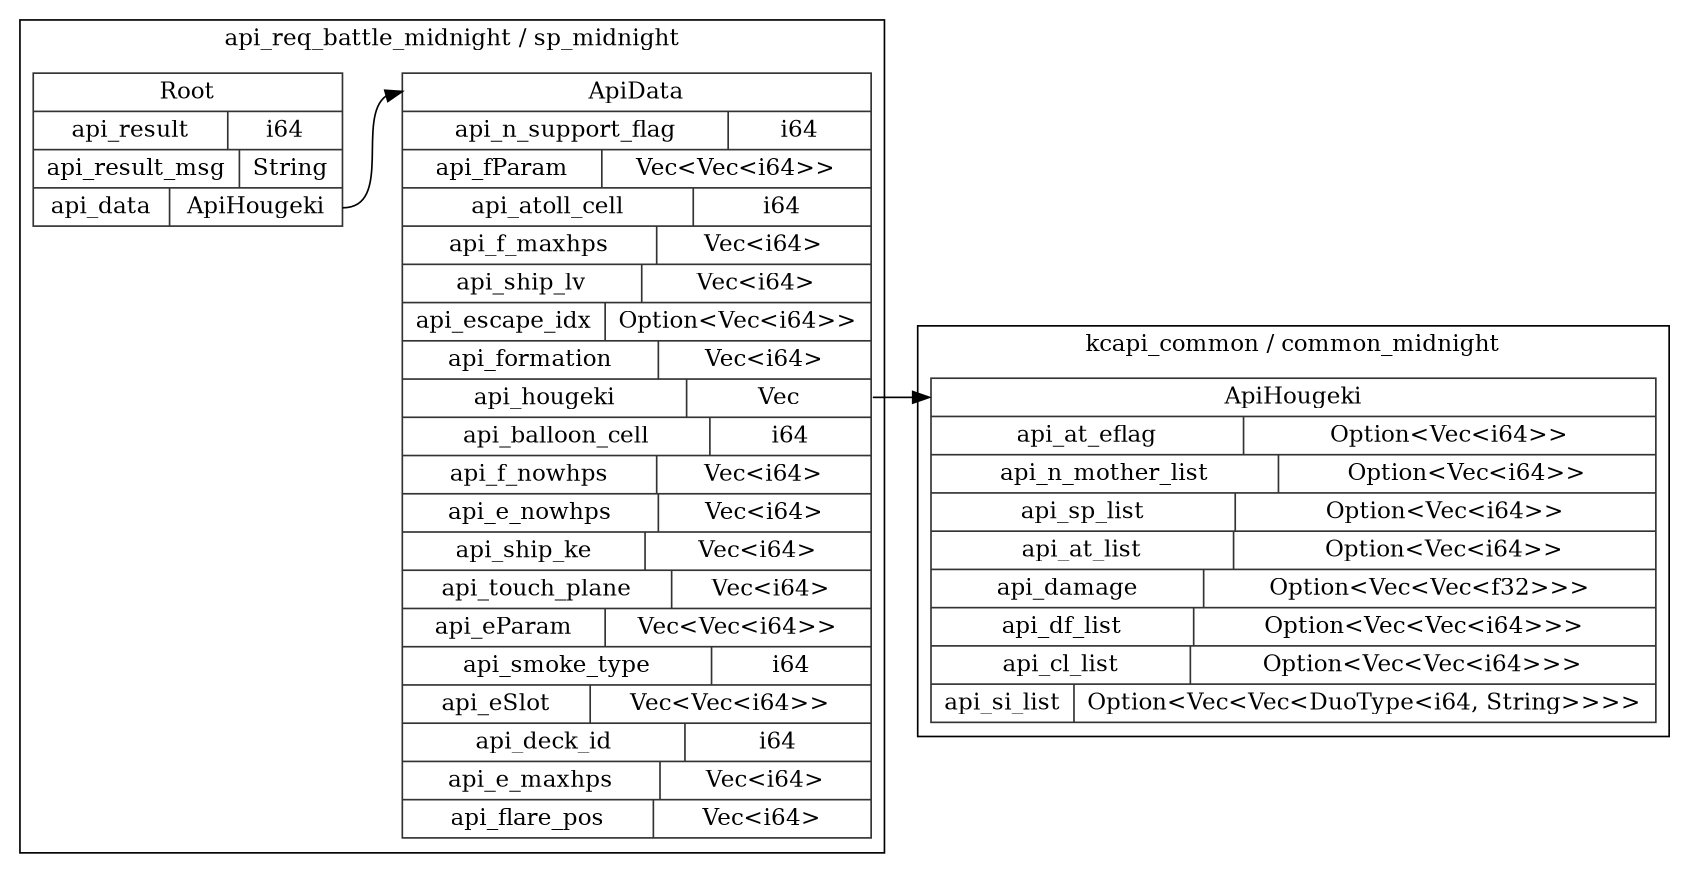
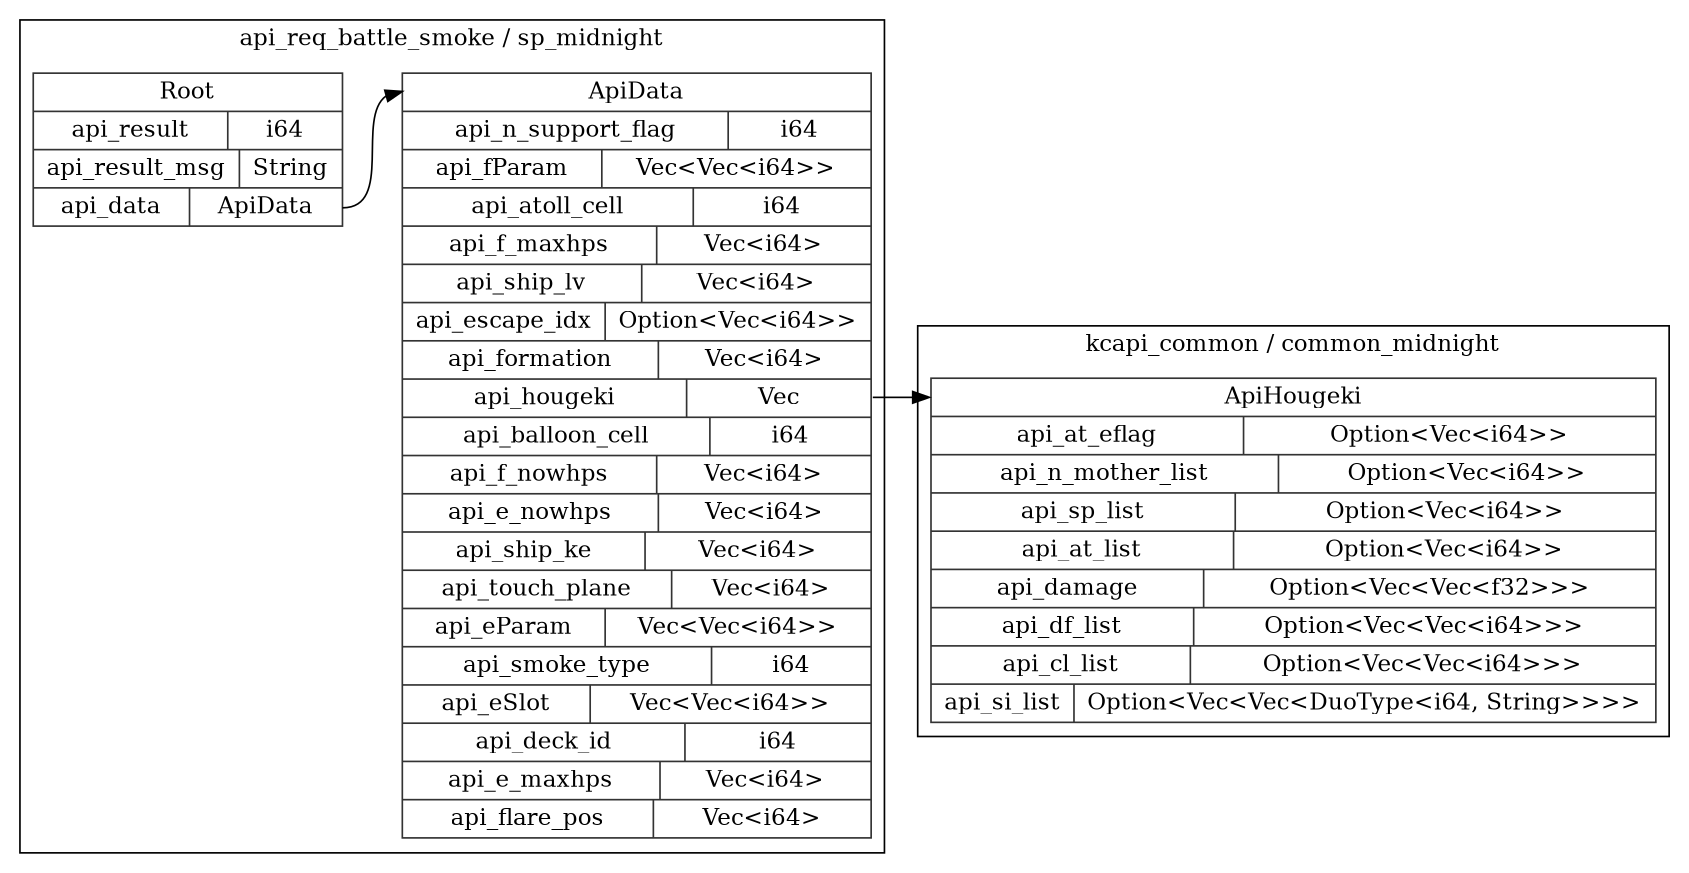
cluster "api_req_battle_midnight / sp_midnight": label "api_req_battle_midnight / sp_midnight" -> "api_req_battle_smoke / sp_midnight"
node "Root": text "ApiHougeki" -> "ApiData"
